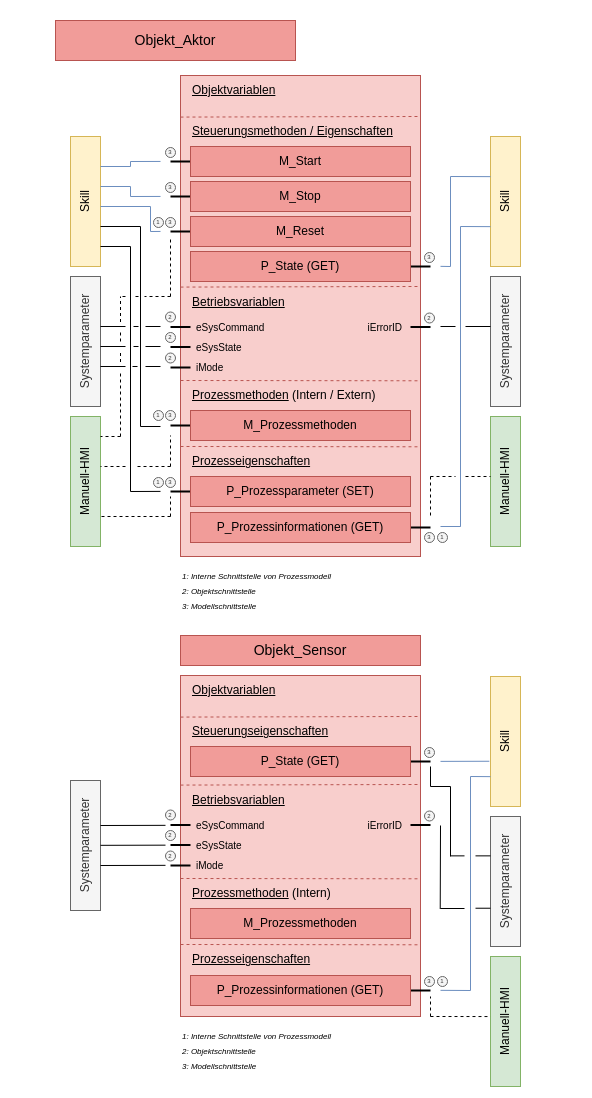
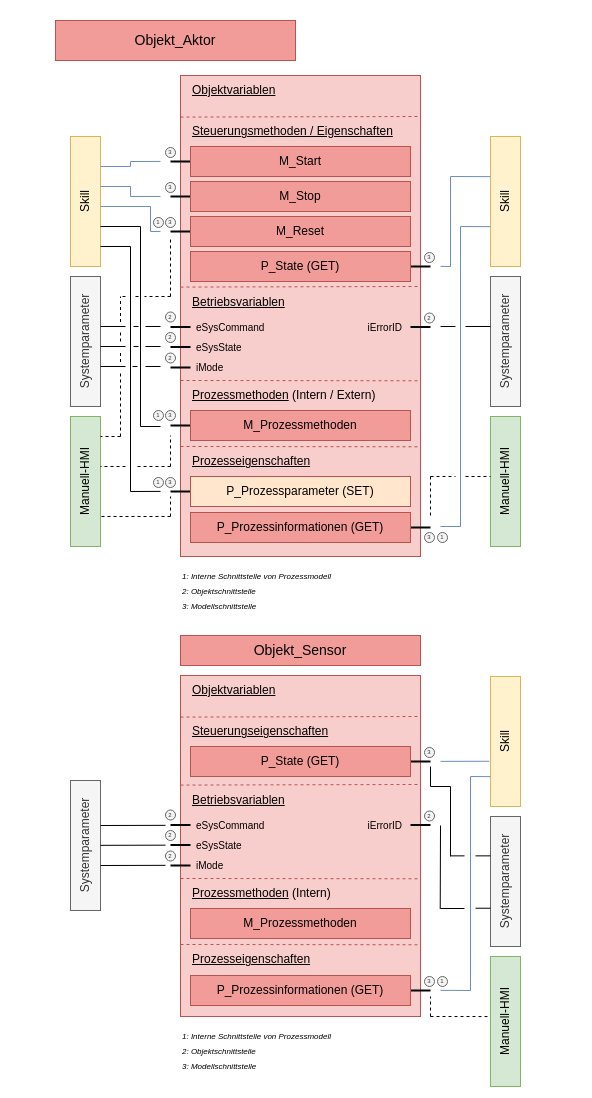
node "P_Prozessparameter (SET)": fillcolor #f19c99 -> #ffe6cc
